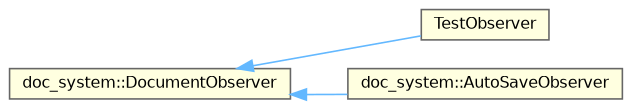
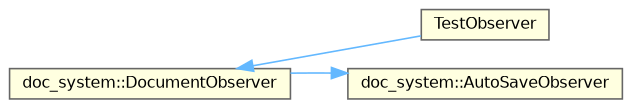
edge "doc_system::AutoSaveObserver" -> "doc_system::DocumentObserver": reversed
